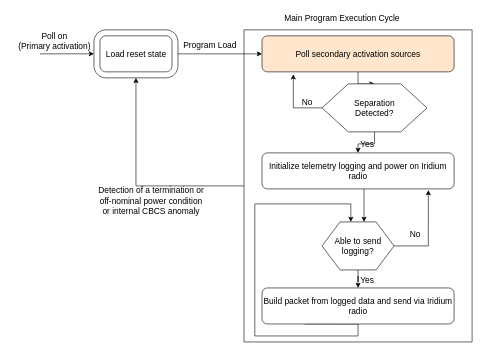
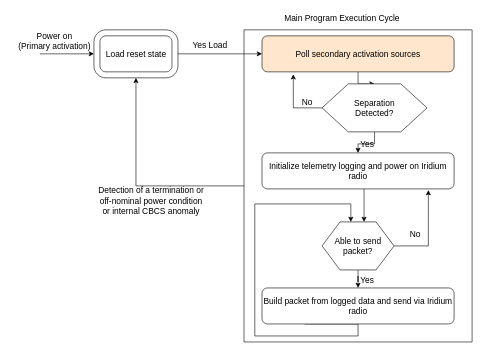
node "Poll on (Primary activation)": label "Poll on (Primary activation)" -> "Power on (Primary activation)"
node "Program Load": label "Program Load" -> "Yes Load"
node "Able to send logging?": label "Able to send logging?" -> "Able to send packet?"
